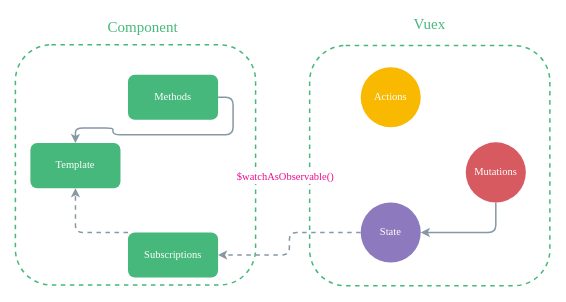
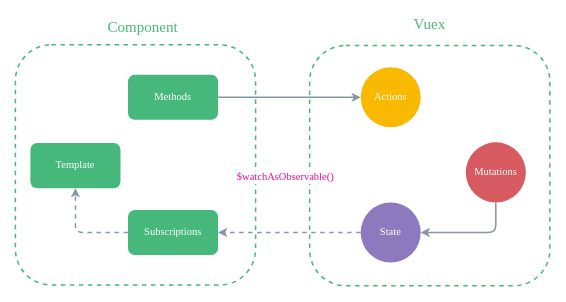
edge "Methods" -> "Template": now "Methods" -> "Actions"
node "Subscriptions": moved (173, 255) -> (173, 232)
